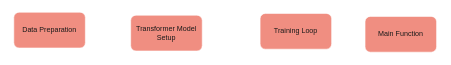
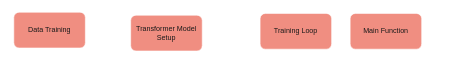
node "Data Preparation": label "Data Preparation" -> "Data Training"
node "Main Function": moved (402, 35) -> (387, 32)
